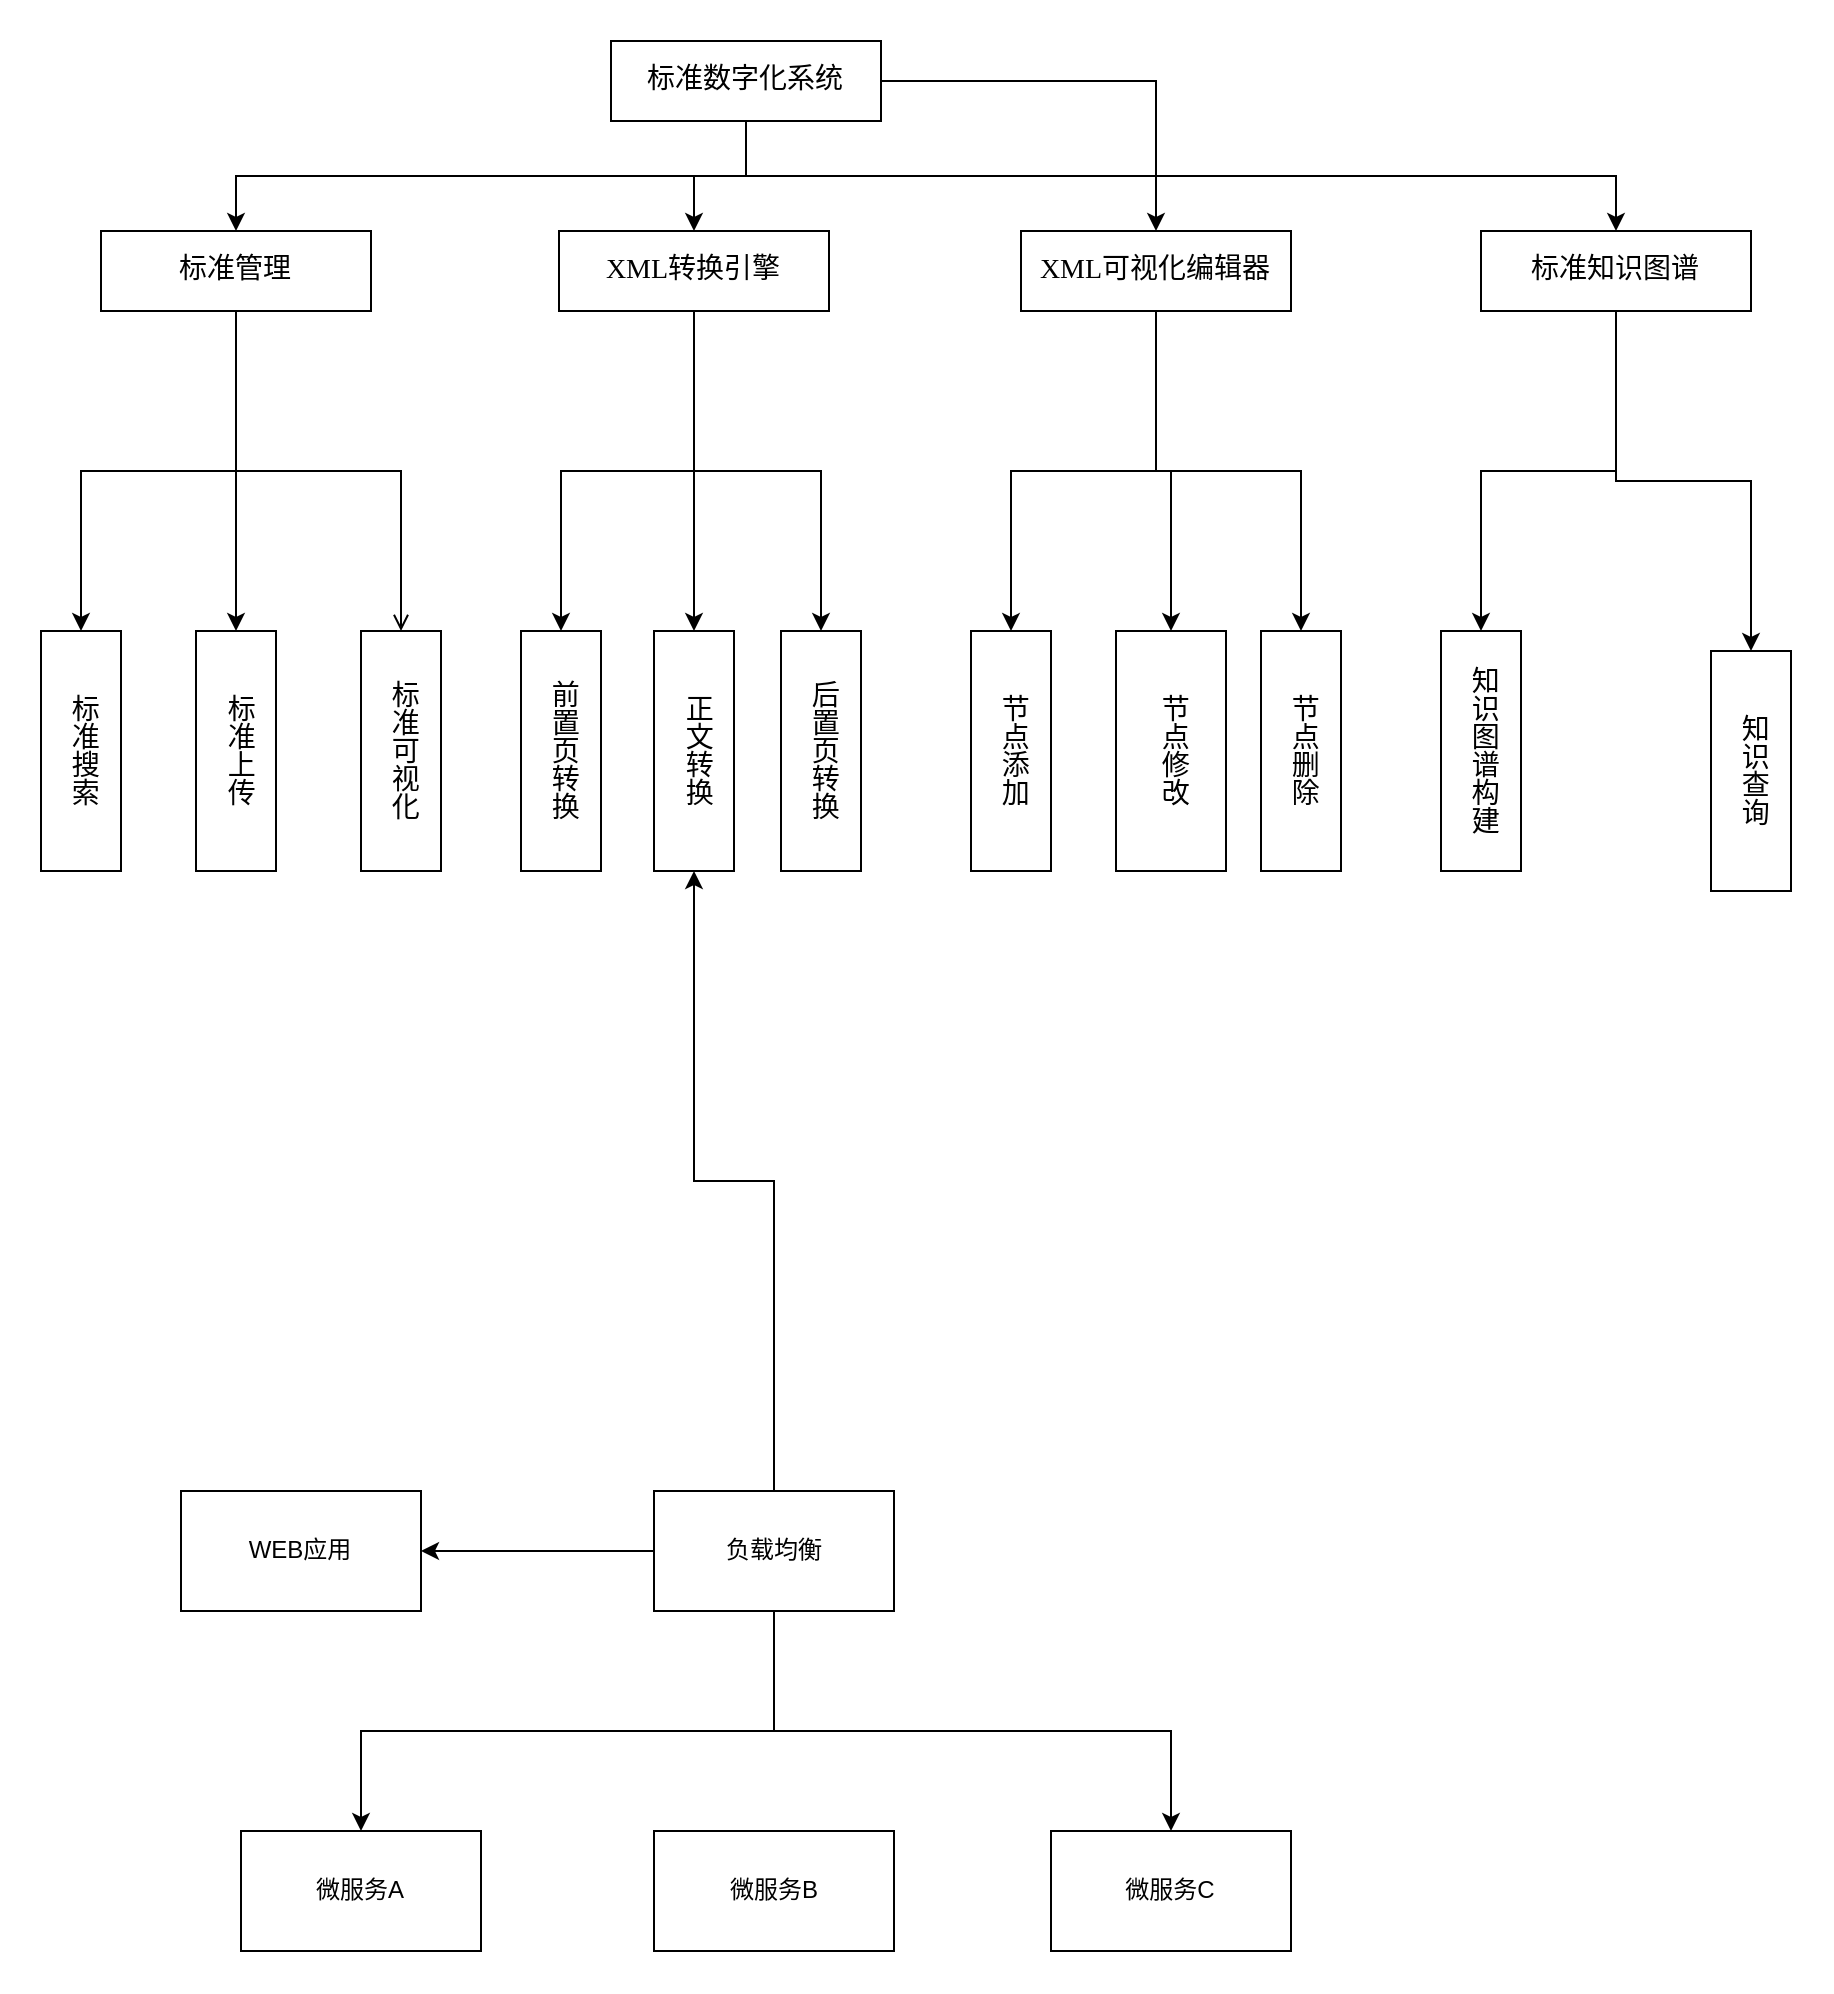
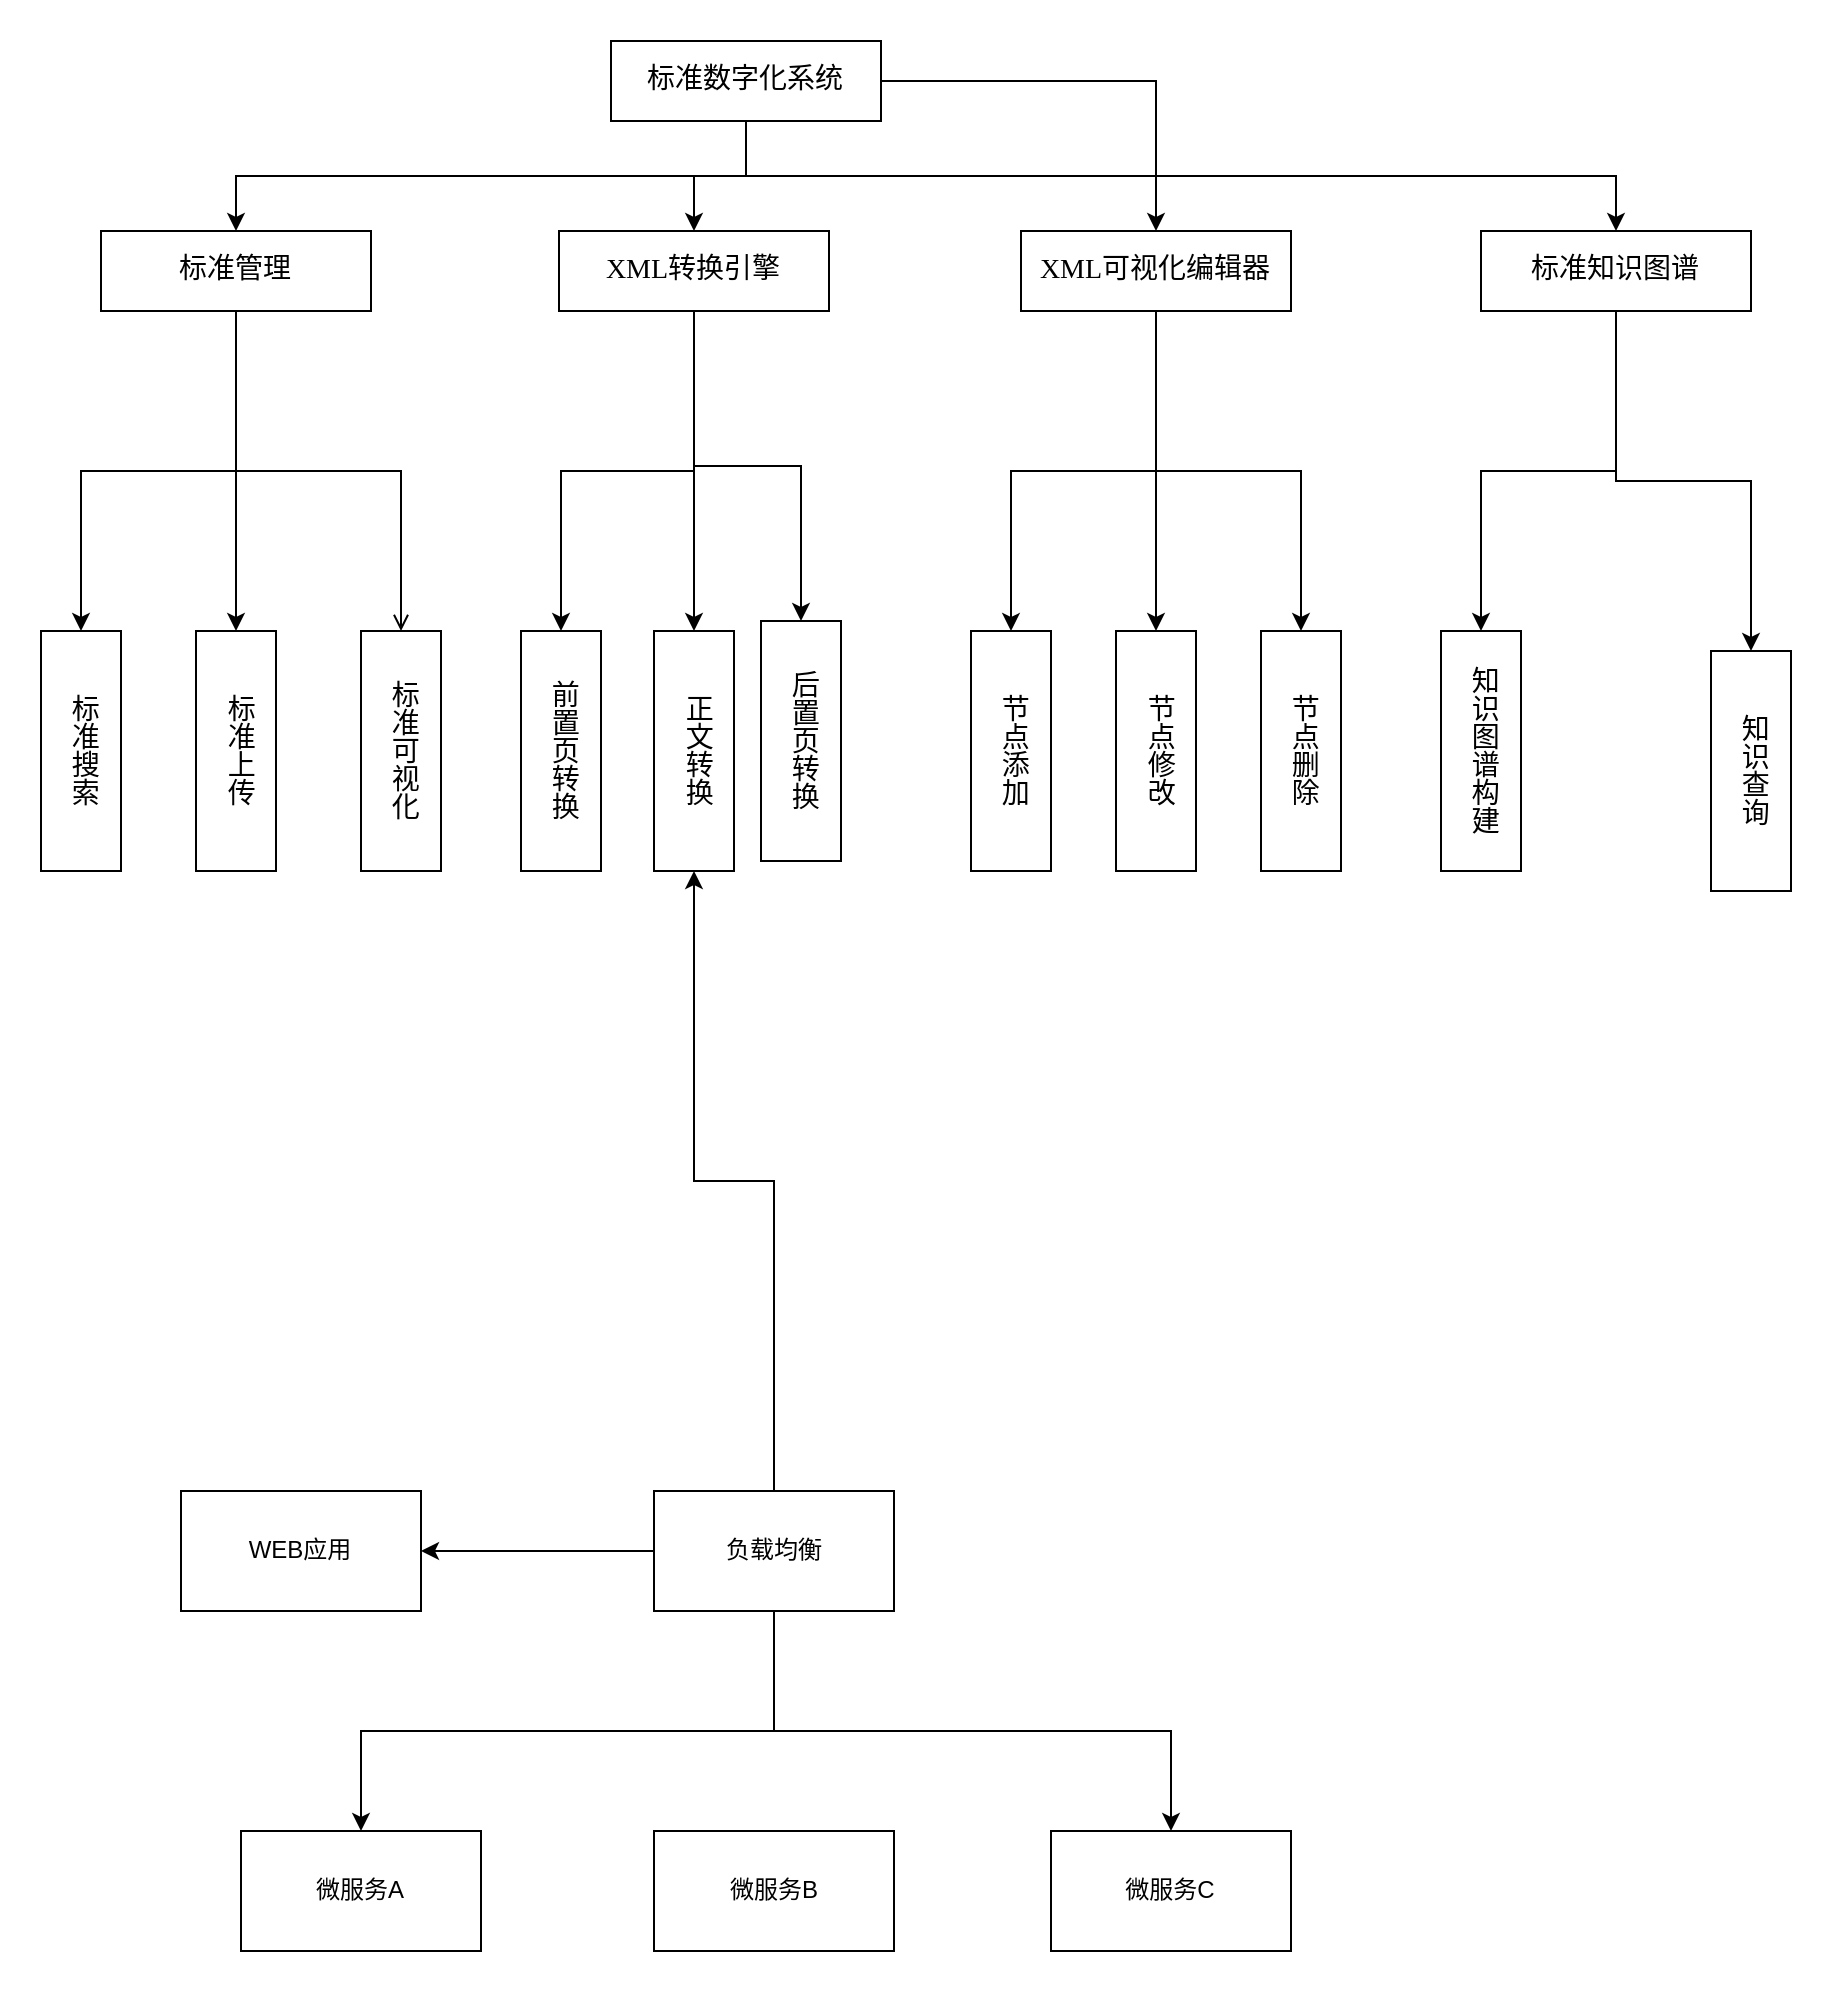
node "后置页转换": moved (821, 751) -> (801, 741)
node "节点修改": size 110x240 -> 80x240
